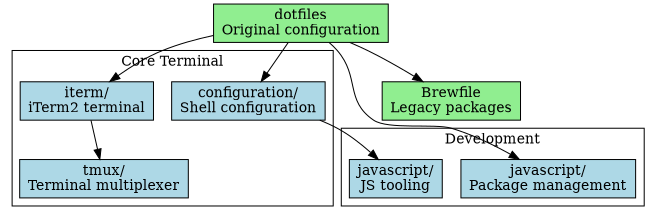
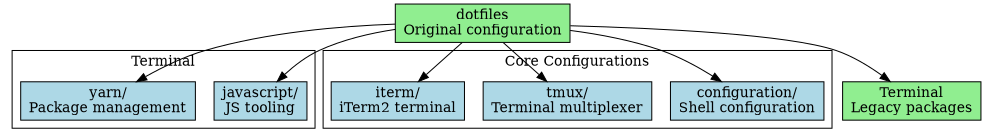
cluster "Core Terminal": label "Core Terminal" -> "Core Configurations"
node "Brewfile Legacy packages": label "Brewfile Legacy packages" -> "Terminal Legacy packages"
edge "iterm/ iTerm2 terminal" -> "tmux/ Terminal multiplexer": now "dotfiles Original configuration" -> "tmux/ Terminal multiplexer"
edge "configuration/ Shell configuration" -> "javascript/ JS tooling": now "dotfiles Original configuration" -> "javascript/ JS tooling"
cluster "Development": label "Development" -> "Terminal"
node "javascript/ Package management": label "javascript/ Package management" -> "yarn/ Package management"
